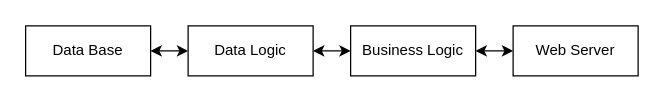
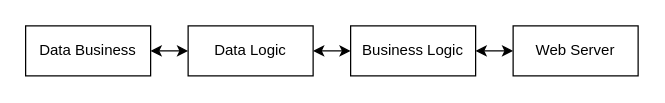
node "Data Base": label "Data Base" -> "Data Business"
